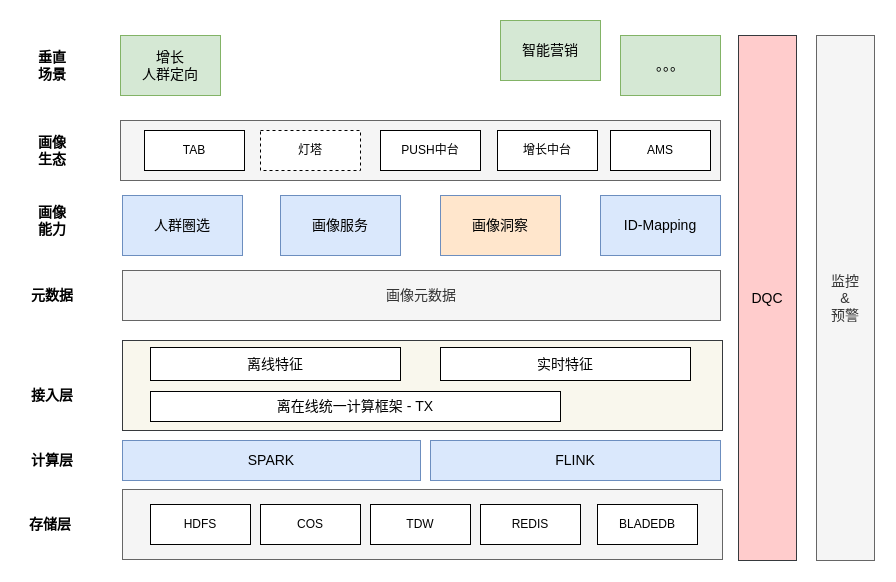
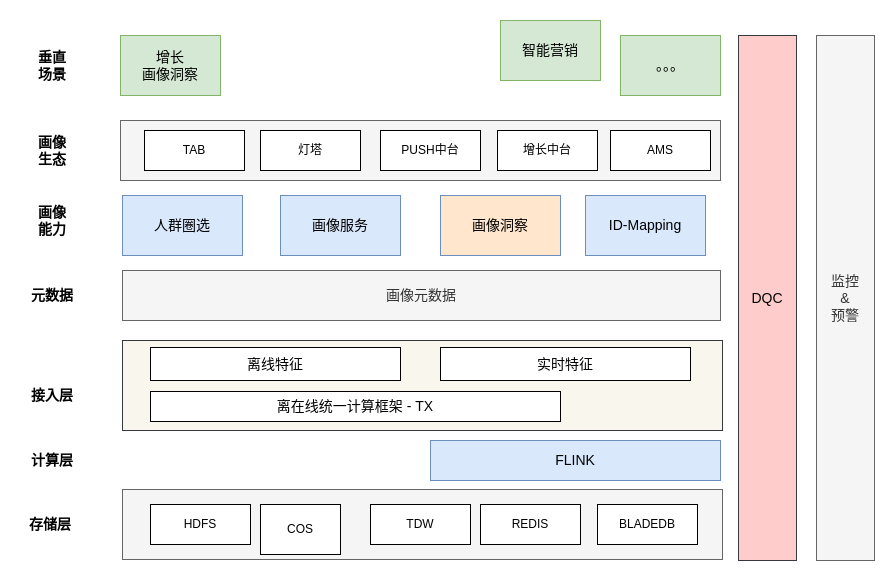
node "增长 人群定向": label "增长 人群定向" -> "增长 画像洞察"
node "灯塔": style dashed -> solid
node "ID-Mapping": moved (661, 226) -> (646, 226)
node "SPARK": removed
node "COS": size 100x40 -> 80x50
